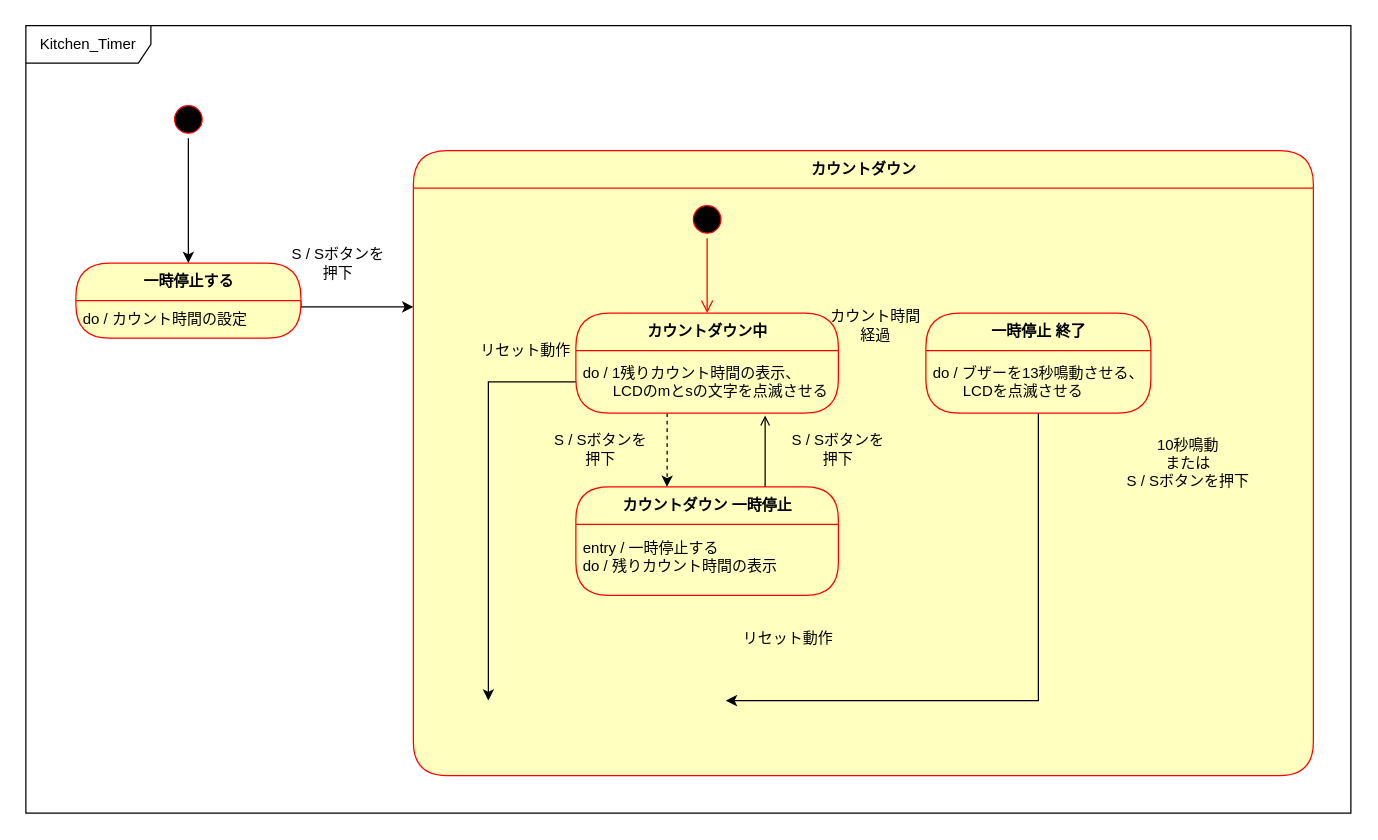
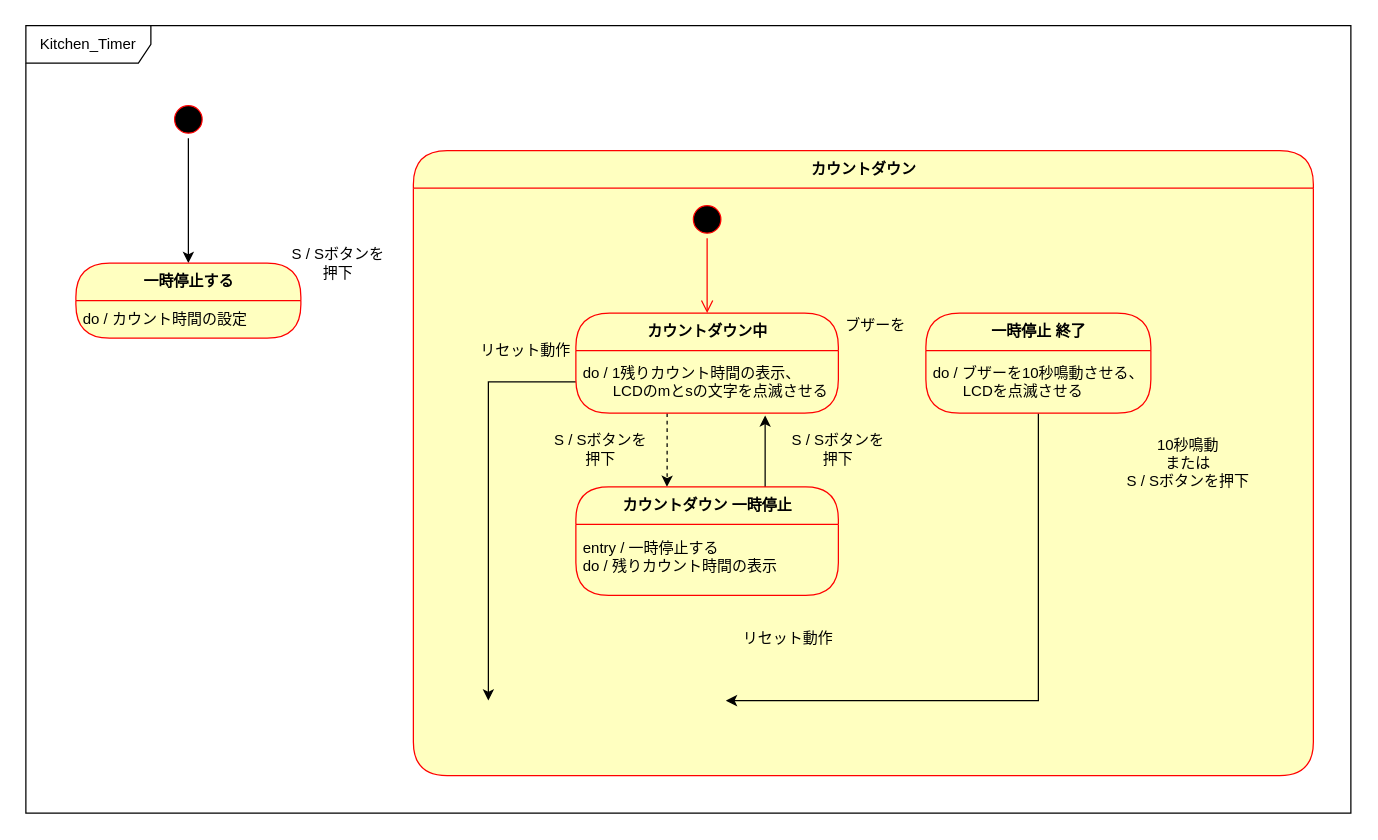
edge "do / カウント時間の設定" -> "カウントダウン": removed
node "カウント時間経過": label "カウント時間経過" -> "ブザーを"
node "do / ブザーを13秒鳴動させる、 LCDを点滅させる": label "do / ブザーを13秒鳴動させる、 LCDを点滅させる" -> "do / ブザーを10秒鳴動させる、 LCDを点滅させる"
edge "カウントダウン 一時停止" -> "do / 1残りカウント時間の表示、 LCDのmとsの文字を点滅させる": arrowhead open -> classic
